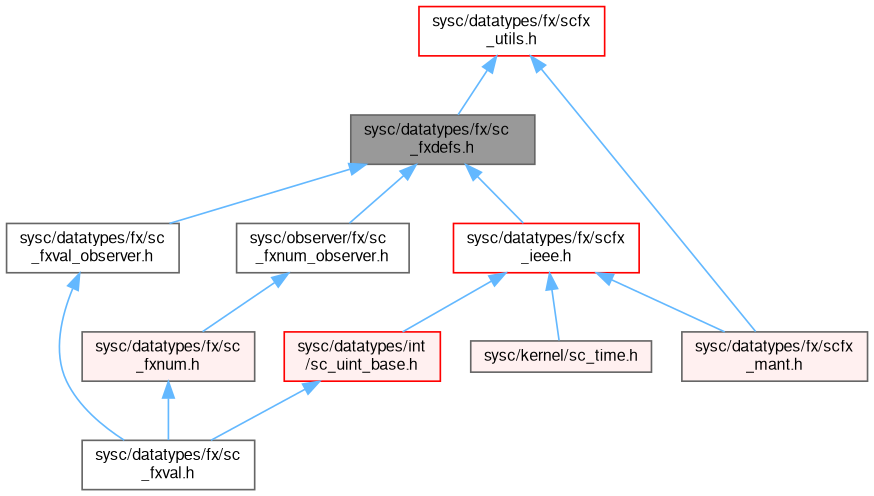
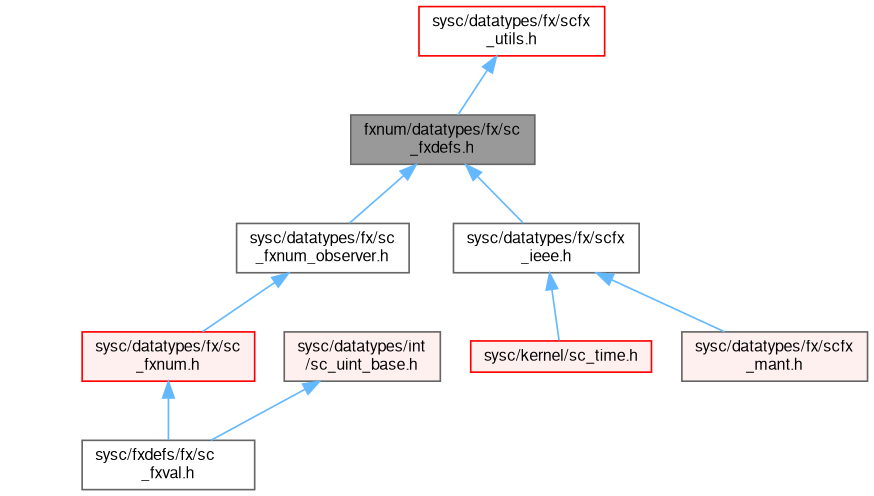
node "sysc/datatypes/fx/sc _fxdefs.h": label "sysc/datatypes/fx/sc _fxdefs.h" -> "fxnum/datatypes/fx/sc _fxdefs.h"
edge "sysc/datatypes/fx/scfx _mant.h" -> "sysc/datatypes/fx/scfx _utils.h": removed
node "sysc/datatypes/fx/sc _fxval_observer.h": removed
node "sysc/observer/fx/sc _fxnum_observer.h": label "sysc/observer/fx/sc _fxnum_observer.h" -> "sysc/datatypes/fx/sc _fxnum_observer.h"
node "sysc/datatypes/fx/scfx _ieee.h": color red -> grey40
edge "sysc/datatypes/int /sc_uint_base.h" -> "sysc/datatypes/fx/scfx _ieee.h": removed
node "sysc/datatypes/fx/sc _fxnum.h": color grey40 -> red
node "sysc/datatypes/int /sc_uint_base.h": color red -> grey40
node "sysc/kernel/sc_time.h": color grey40 -> red
node "sysc/datatypes/fx/sc _fxval.h": label "sysc/datatypes/fx/sc _fxval.h" -> "sysc/fxdefs/fx/sc _fxval.h"
